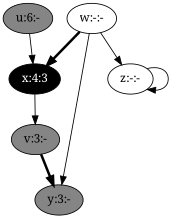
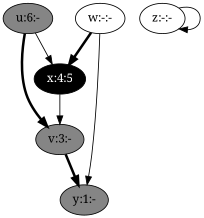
edge "w:-:-" -> "z:-:-": removed
edge "u:6:-" -> "v:3:-": added
node "x:4:3": label "x:4:3" -> "x:4:5"
node "y:3:-": label "y:3:-" -> "y:1:-"
